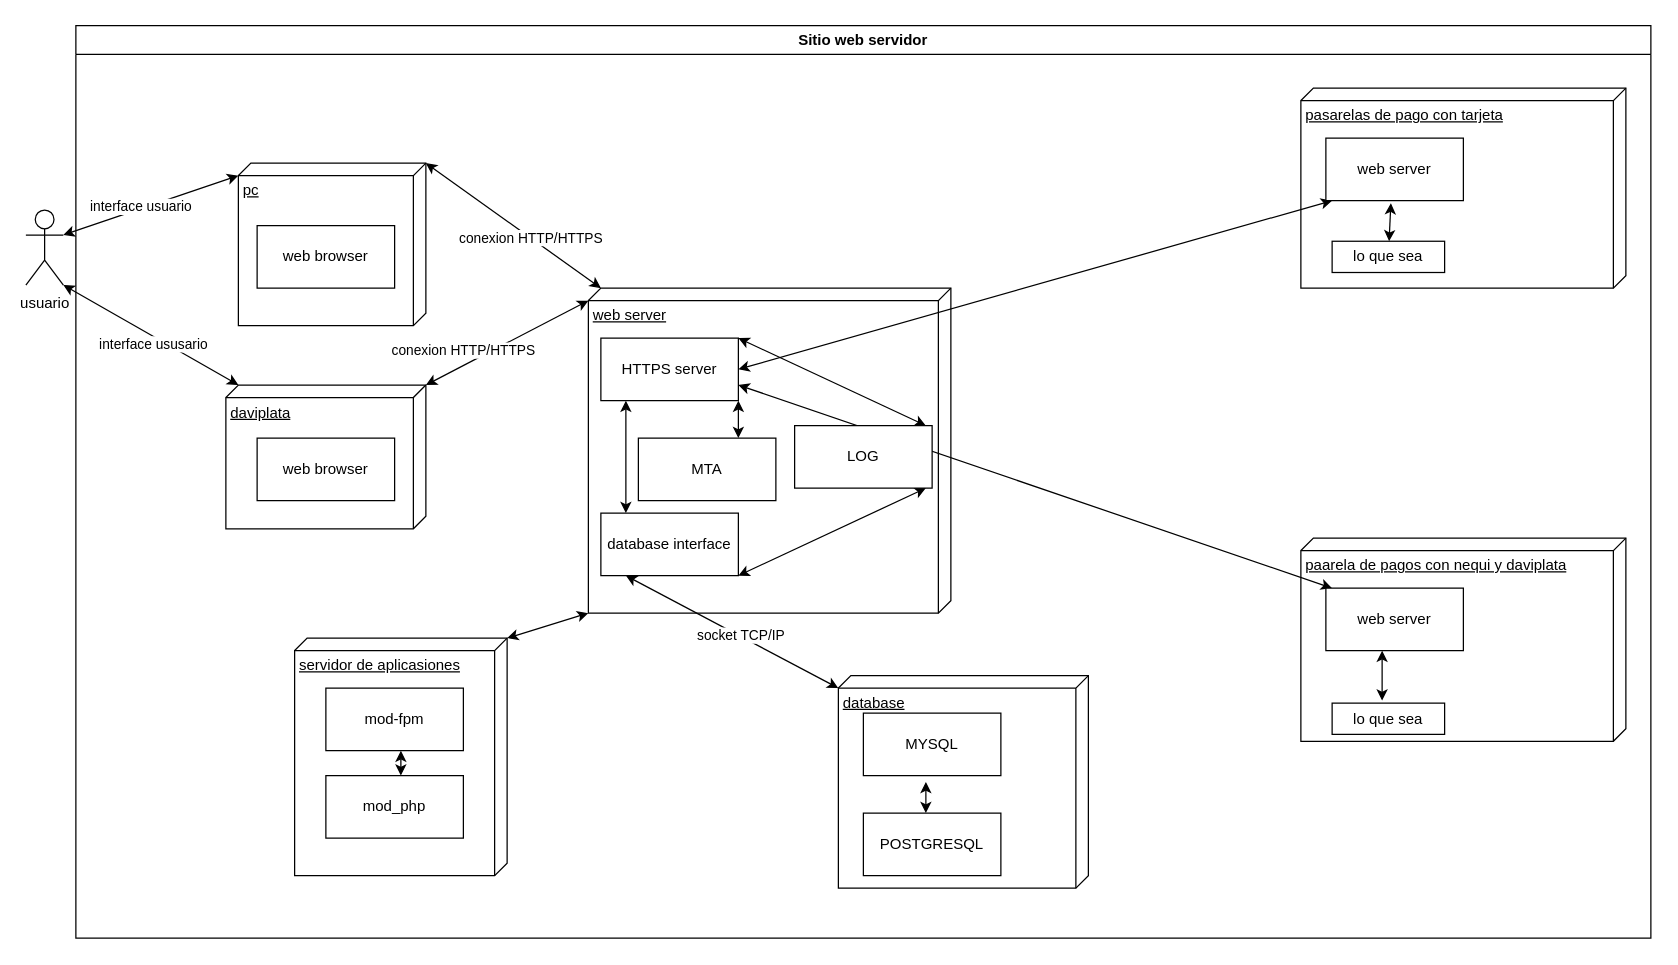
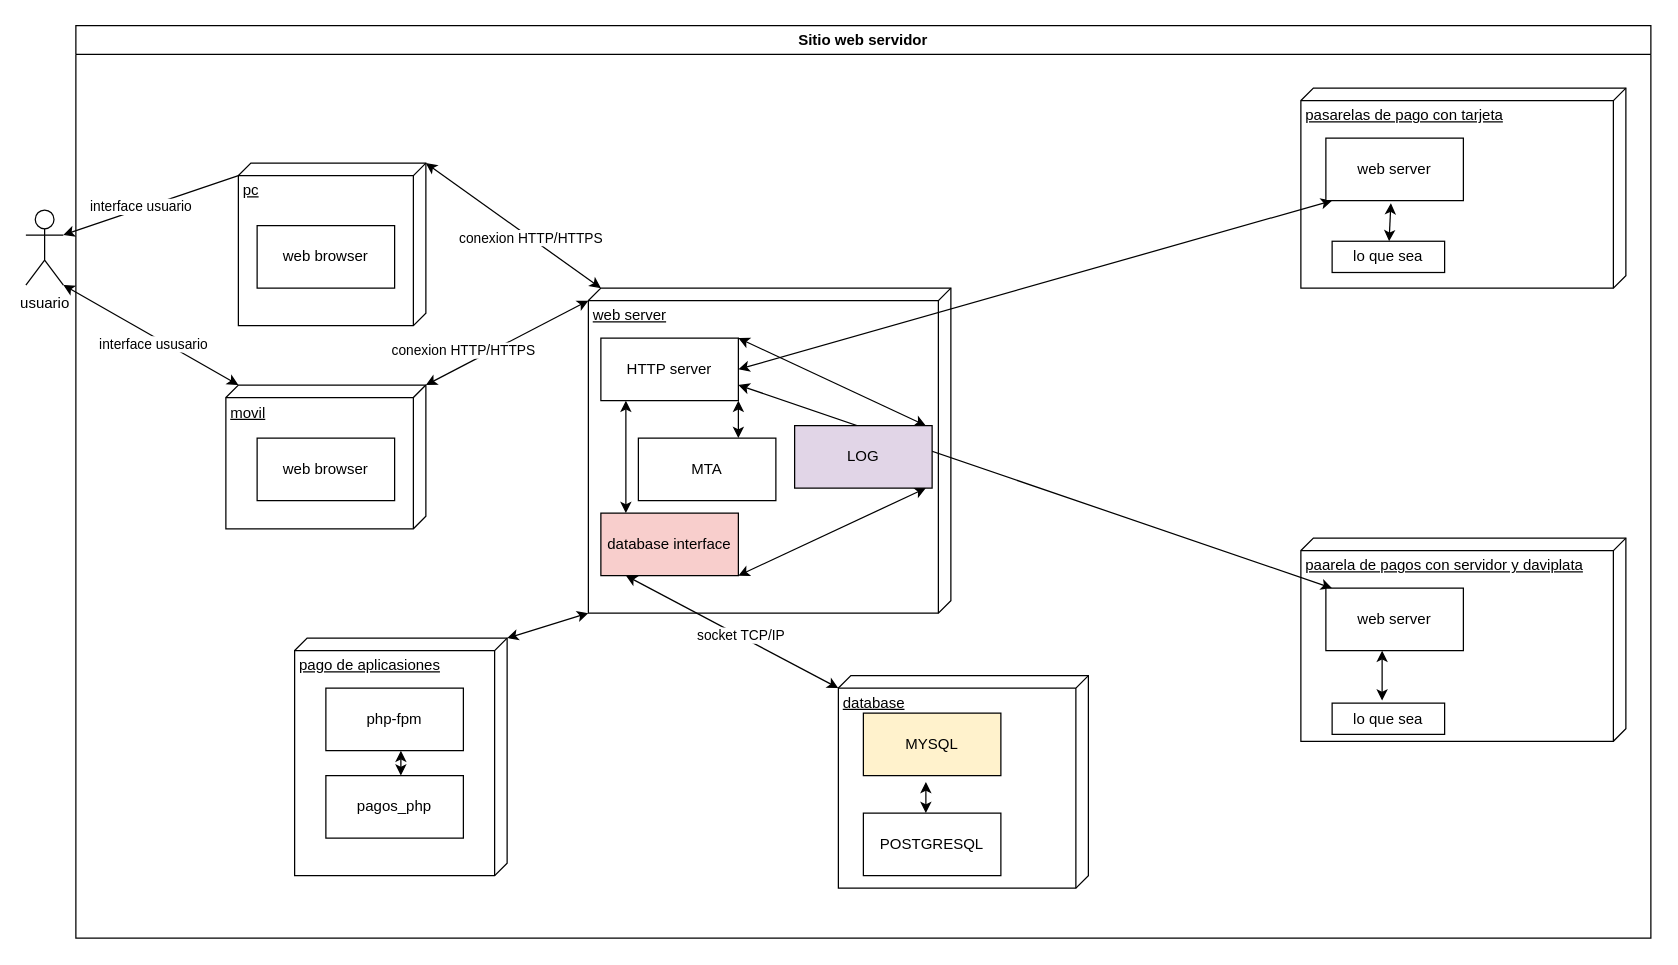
edge "pc" -- "usuario": arrowhead classic -> none
node "HTTPS server": label "HTTPS server" -> "HTTP server"
node "daviplata": label "daviplata" -> "movil"
node "LOG": fillcolor #ffffff -> #e1d5e7
node "database interface": fillcolor #ffffff -> #f8cecc
node "paarela de pagos con nequi y daviplata": label "paarela de pagos con nequi y daviplata" -> "paarela de pagos con servidor y daviplata"
node "servidor de aplicasiones": label "servidor de aplicasiones" -> "pago de aplicasiones"
node "mod-fpm": label "mod-fpm" -> "php-fpm"
node "MYSQL": fillcolor #ffffff -> #fff2cc
node "mod_php": label "mod_php" -> "pagos_php"
